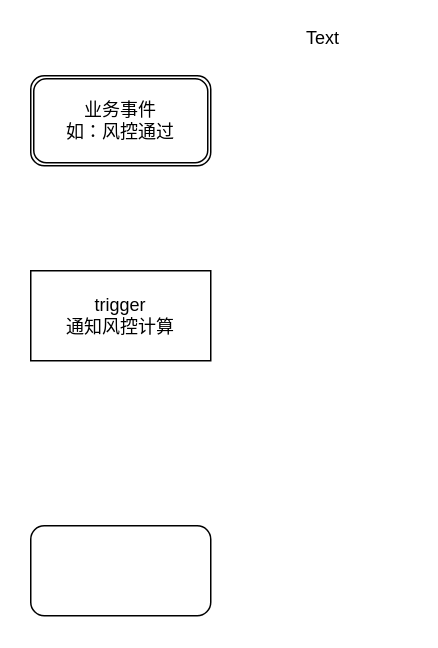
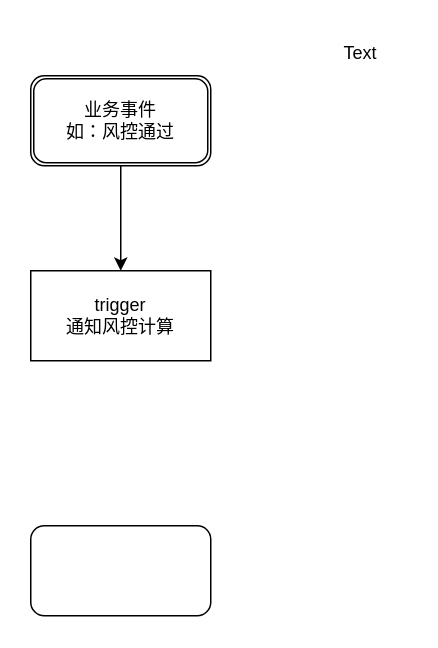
node "Text": moved (323, 38) -> (361, 53)
edge "业务事件 如：风控通过" -> "trigger 通知风控计算": added
